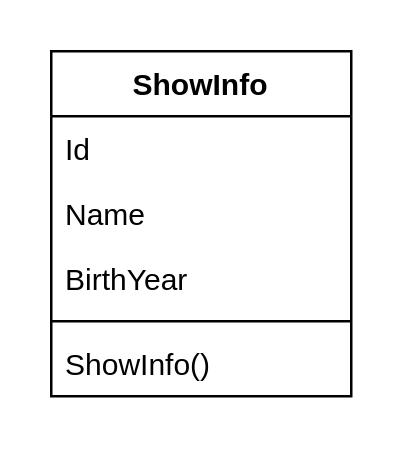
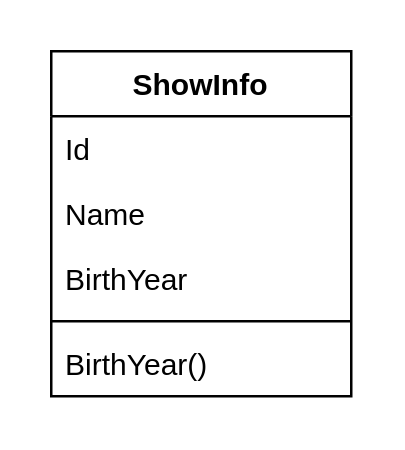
node "ShowInfo()": label "ShowInfo()" -> "BirthYear()"
